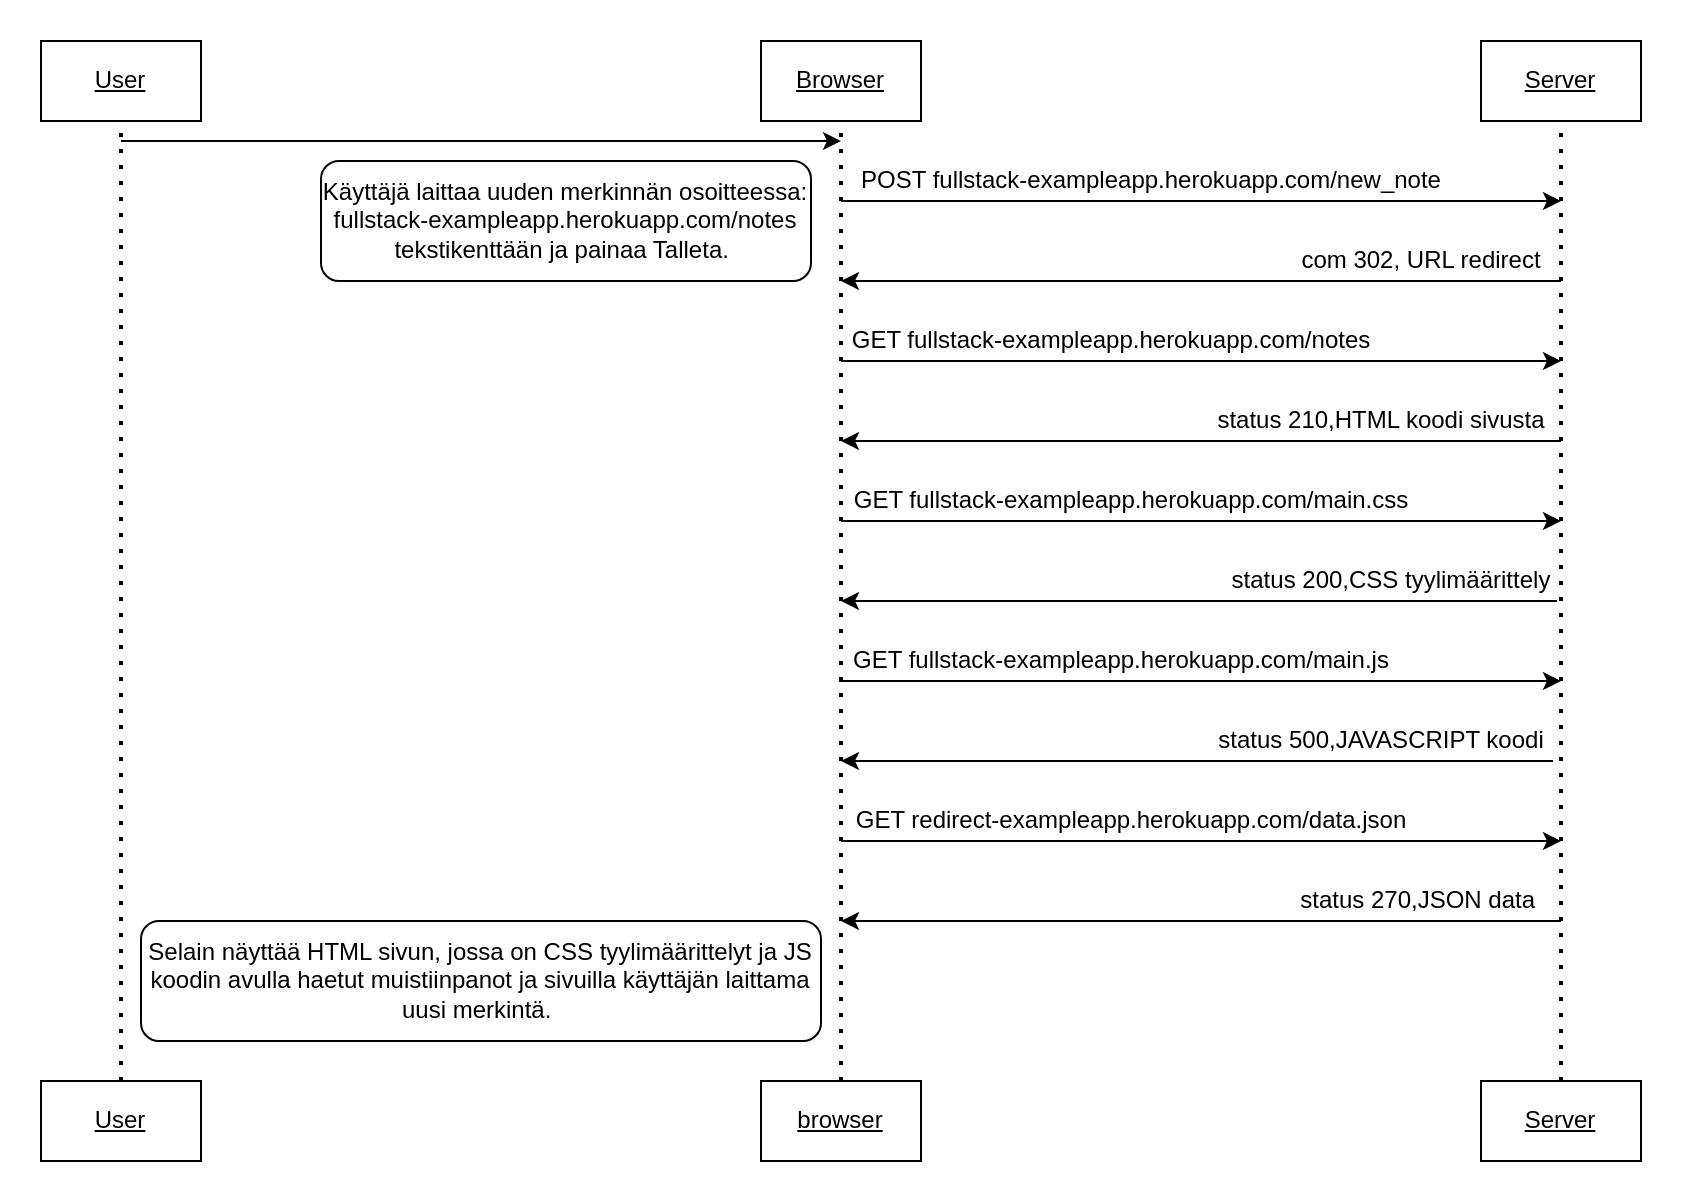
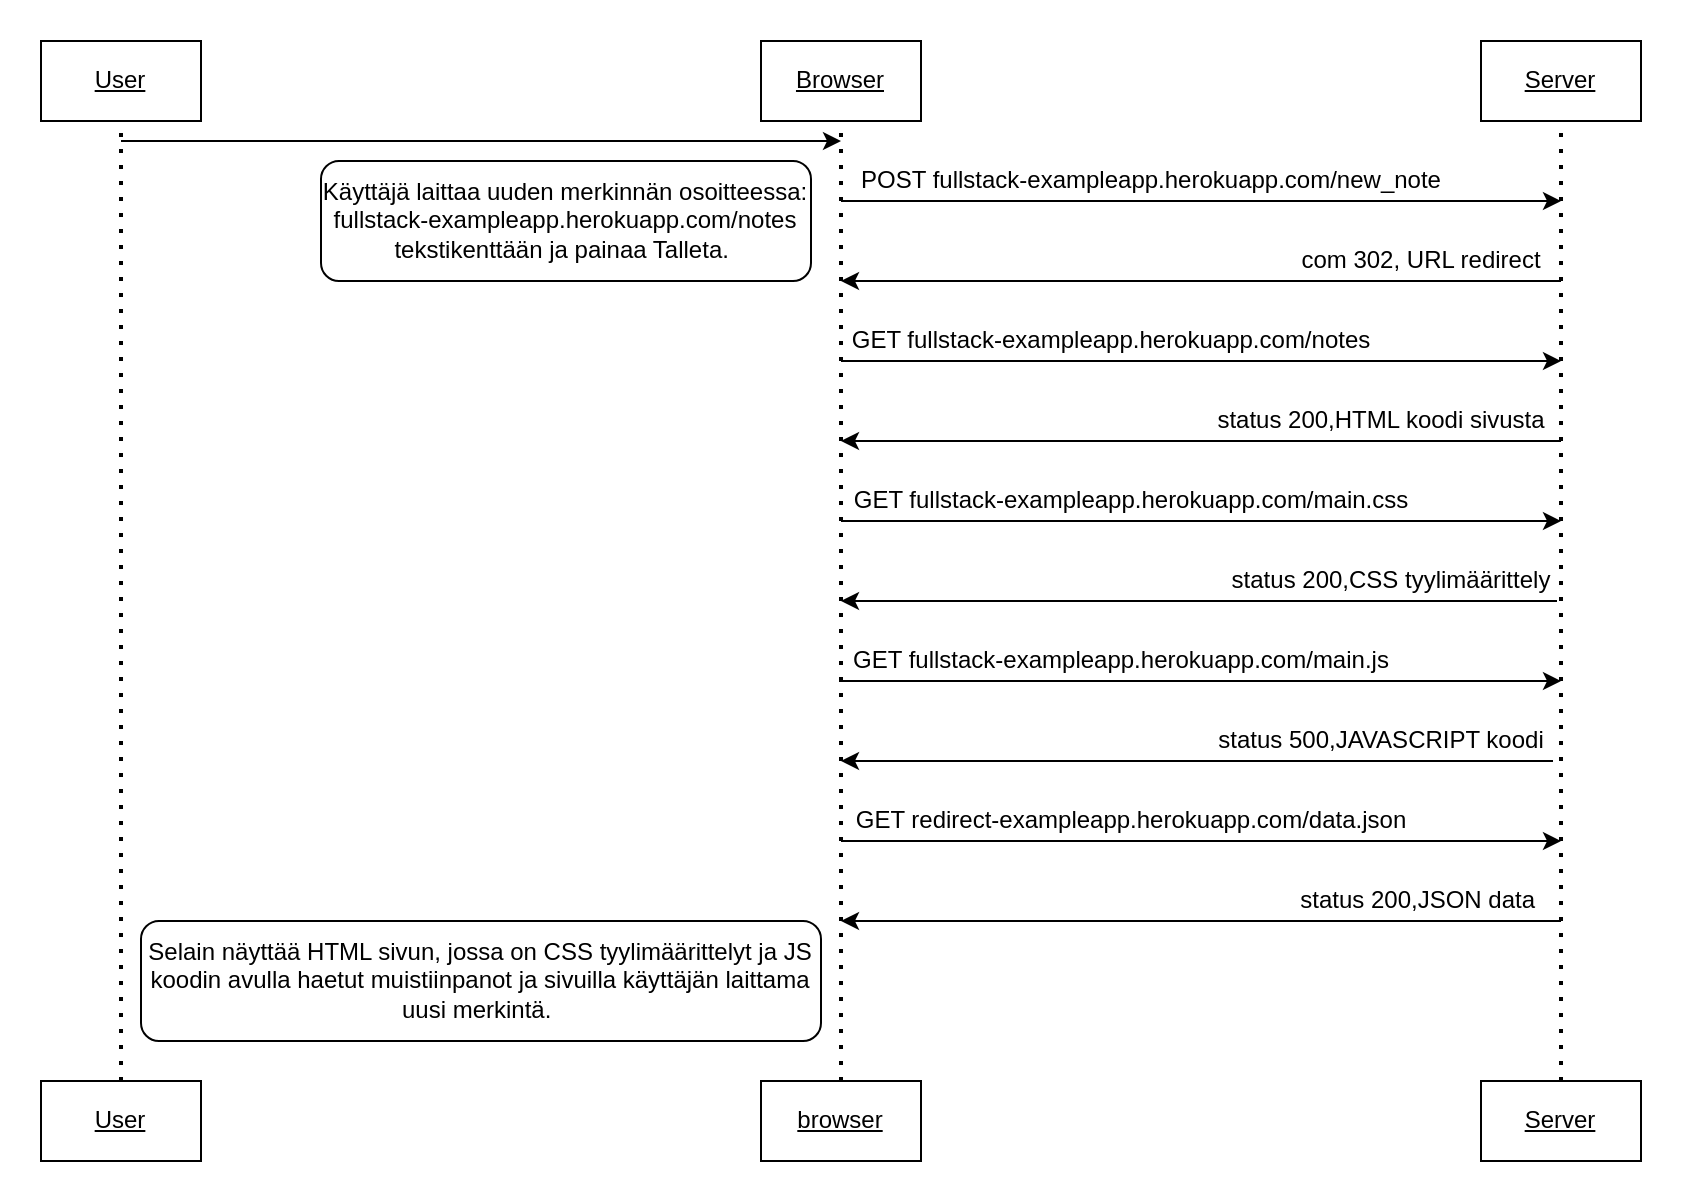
node "status 210,HTML koodi sivusta": label "status 210,HTML koodi sivusta" -> "status 200,HTML koodi sivusta"
node "status 270,JSON data": label "status 270,JSON data" -> "status 200,JSON data"
